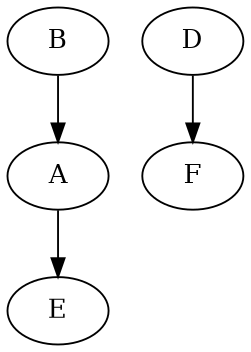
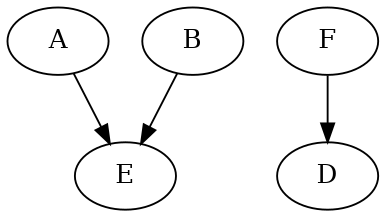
edge "B" -> "A": now "B" -> "E"
edge "D" -> "F": reversed
